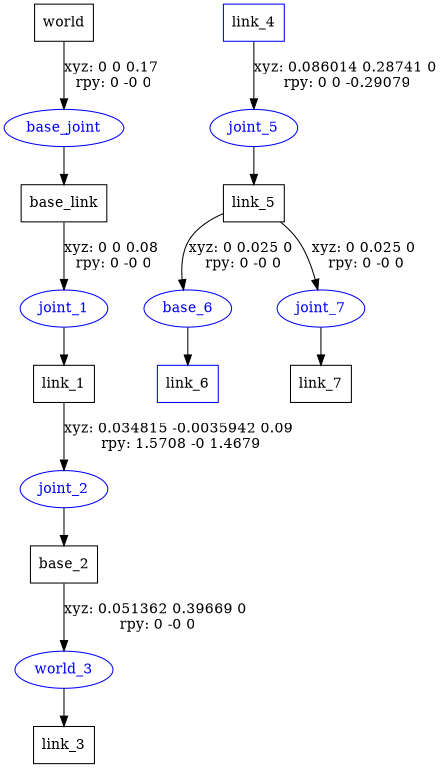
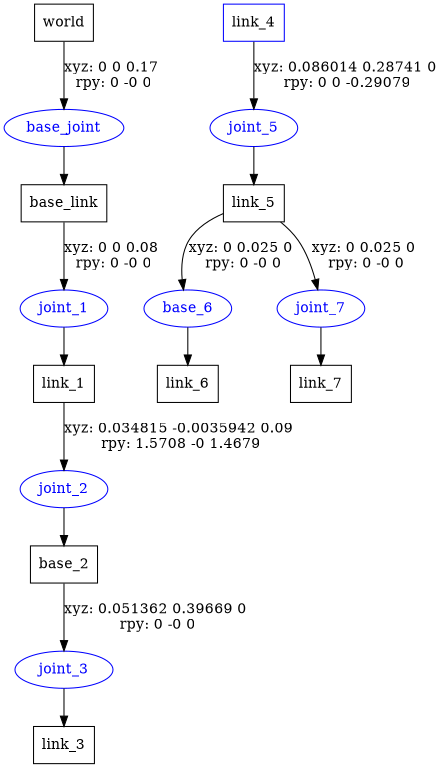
node "link_6": color blue -> black
node "world_3": label "world_3" -> "joint_3"
